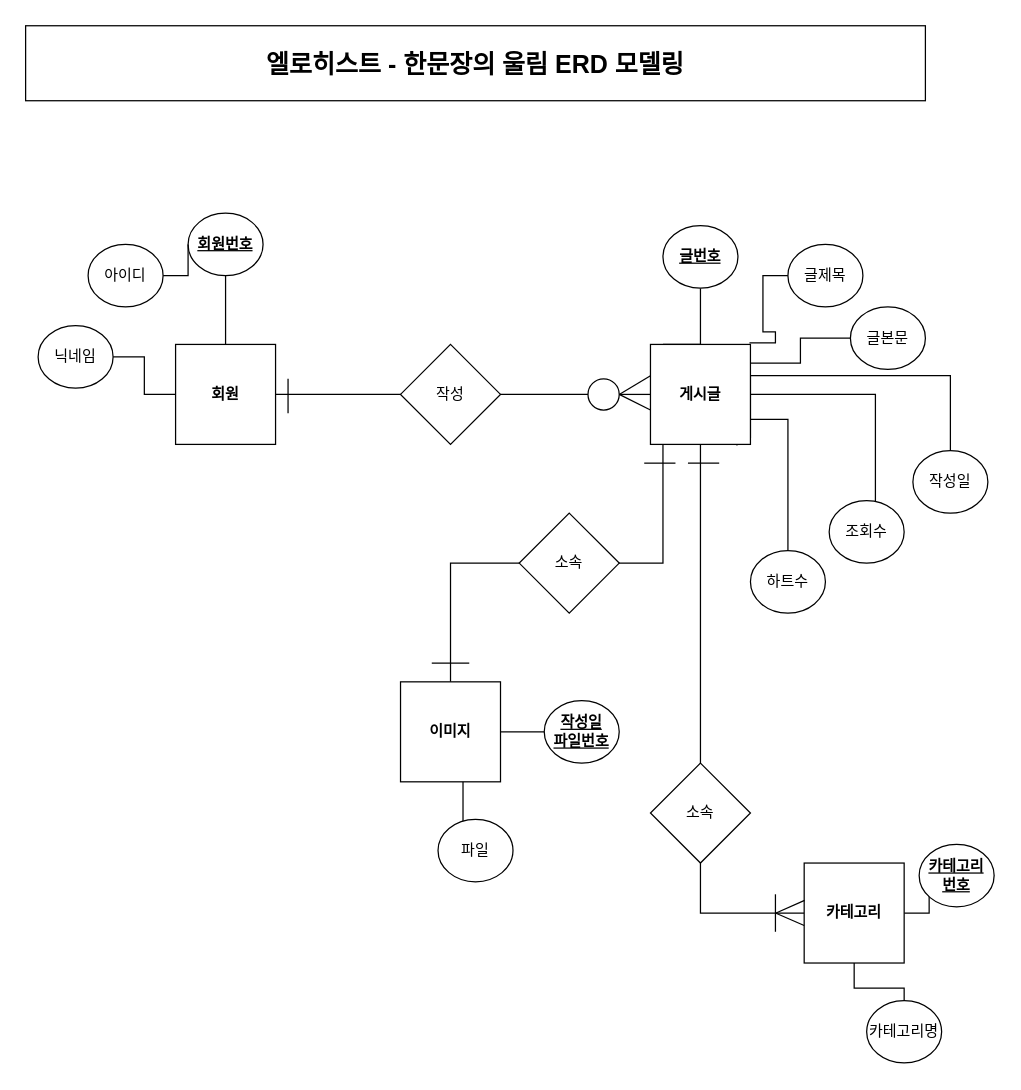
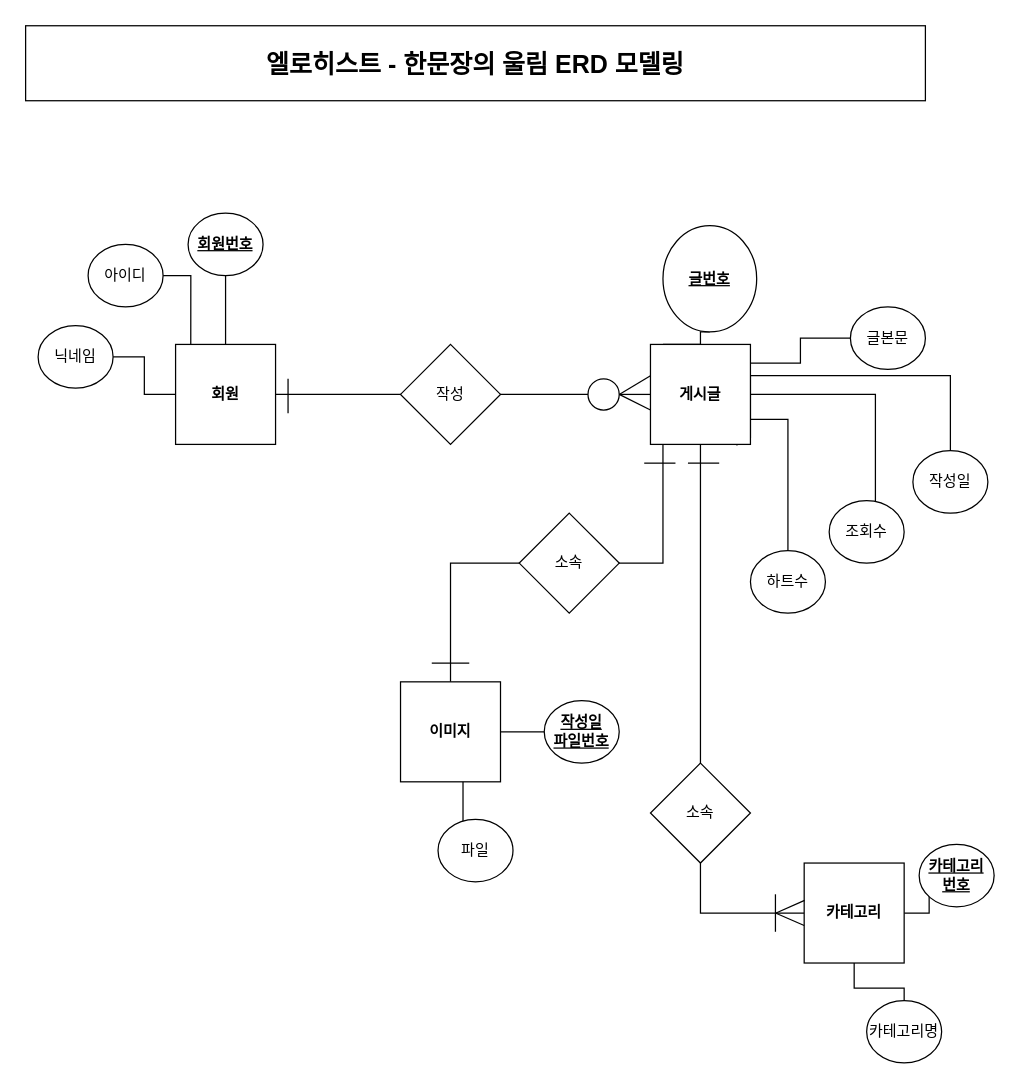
node "글번호": size 75x63 -> 94x106
edge "회원번호" -- "아이디": now "회원" -- "아이디"
node "글제목": removed
edge "글제목" -- "게시글": removed
